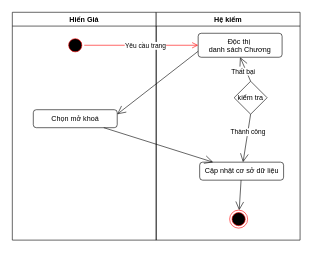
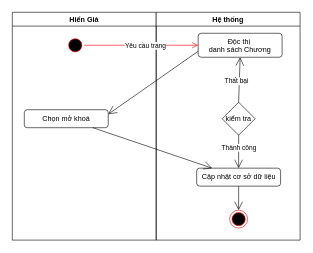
node "Hệ kiểm": label "Hệ kiểm" -> "Hệ thống"
node "kiểm tra": moved (251, 98) -> (239, 119)
node "Chọn mở khoá": moved (75, 119) -> (66, 119)
node "Cập nhật cơ sở dữ liệu": moved (242, 171) -> (239, 177)
